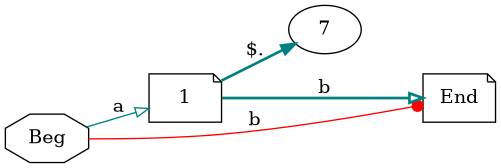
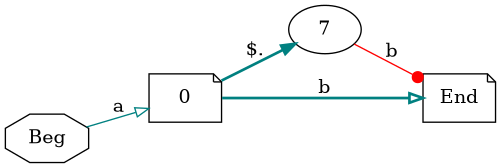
node "1": label "1" -> "0"
edge "Beg" -> "End": now "7" -> "End"
